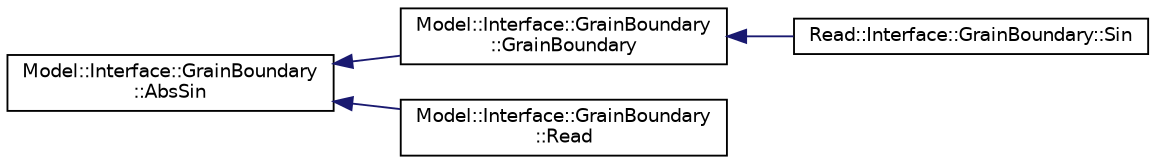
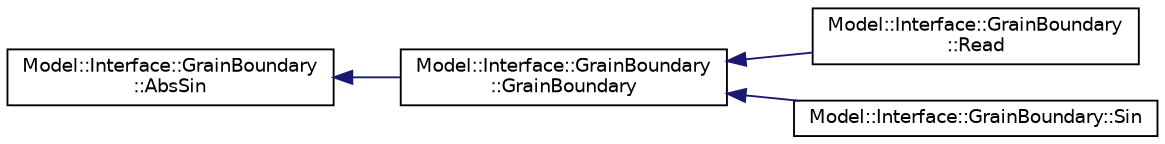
node "Read::Interface::GrainBoundary::Sin": label "Read::Interface::GrainBoundary::Sin" -> "Model::Interface::GrainBoundary::Sin"
edge "Model::Interface::GrainBoundary ::Read" -> "Model::Interface::GrainBoundary ::AbsSin": now "Model::Interface::GrainBoundary ::Read" -> "Model::Interface::GrainBoundary ::GrainBoundary"
